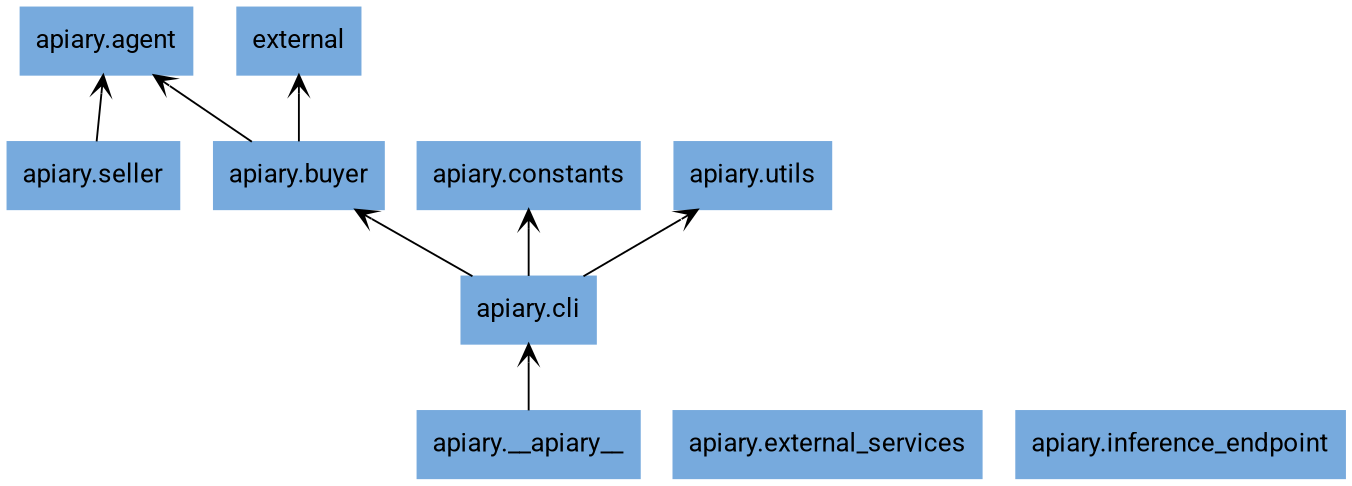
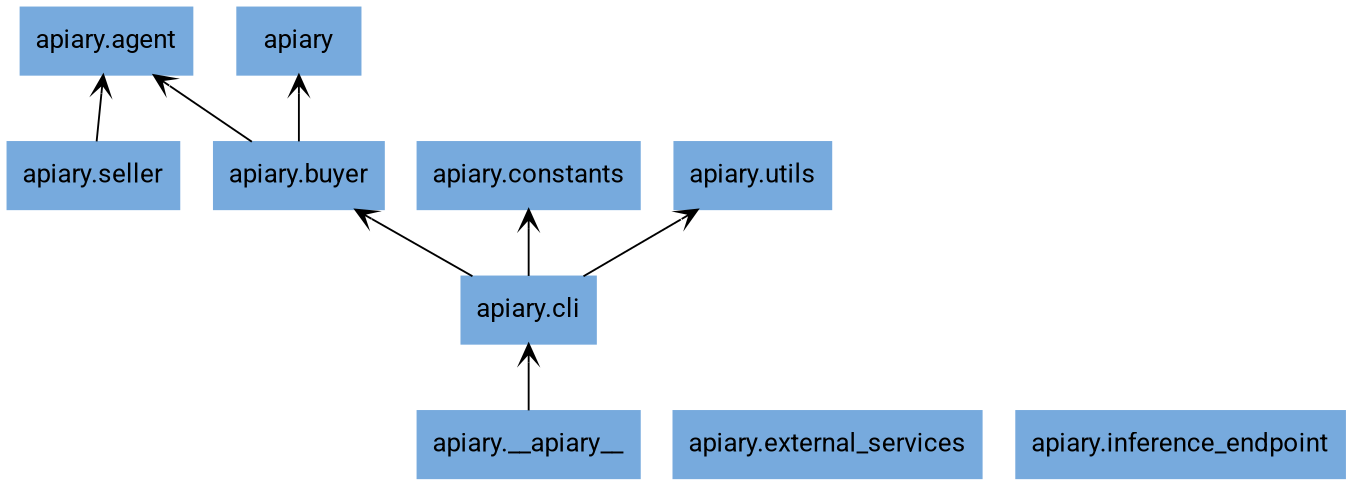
node "external": label "external" -> "apiary"
